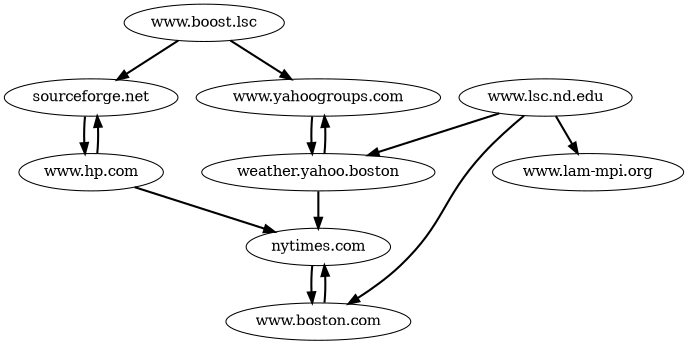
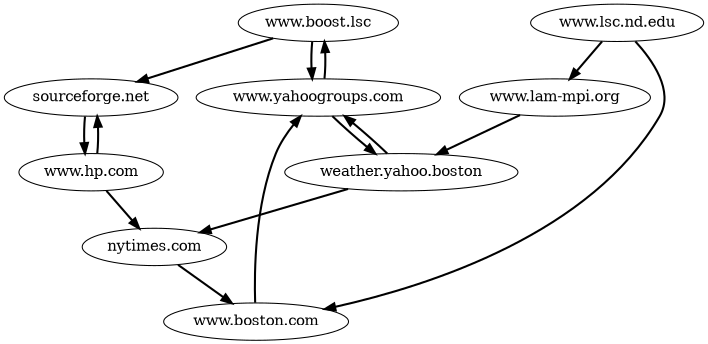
edge "www.yahoogroups.com" -> "www.boost.lsc": added
edge "www.lsc.nd.edu" -> "weather.yahoo.boston": now "www.lam-mpi.org" -> "weather.yahoo.boston"
edge "www.boston.com" -> "nytimes.com": now "www.boston.com" -> "www.yahoogroups.com"
